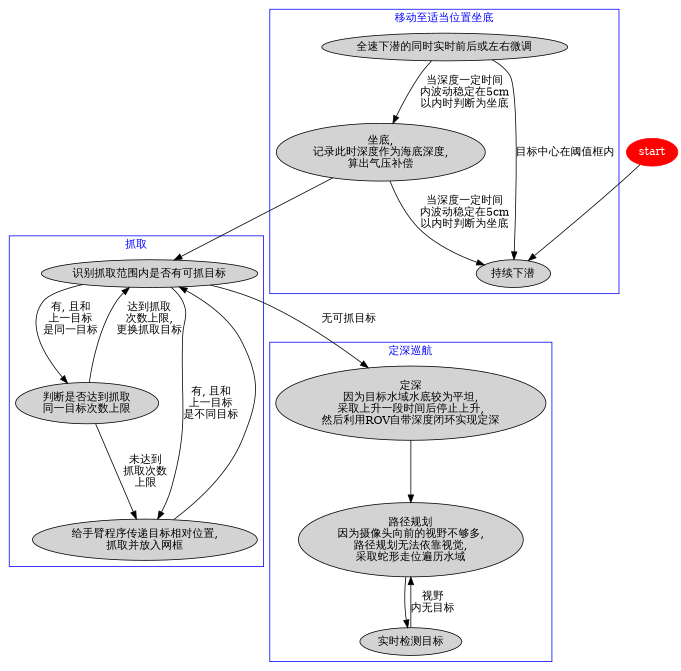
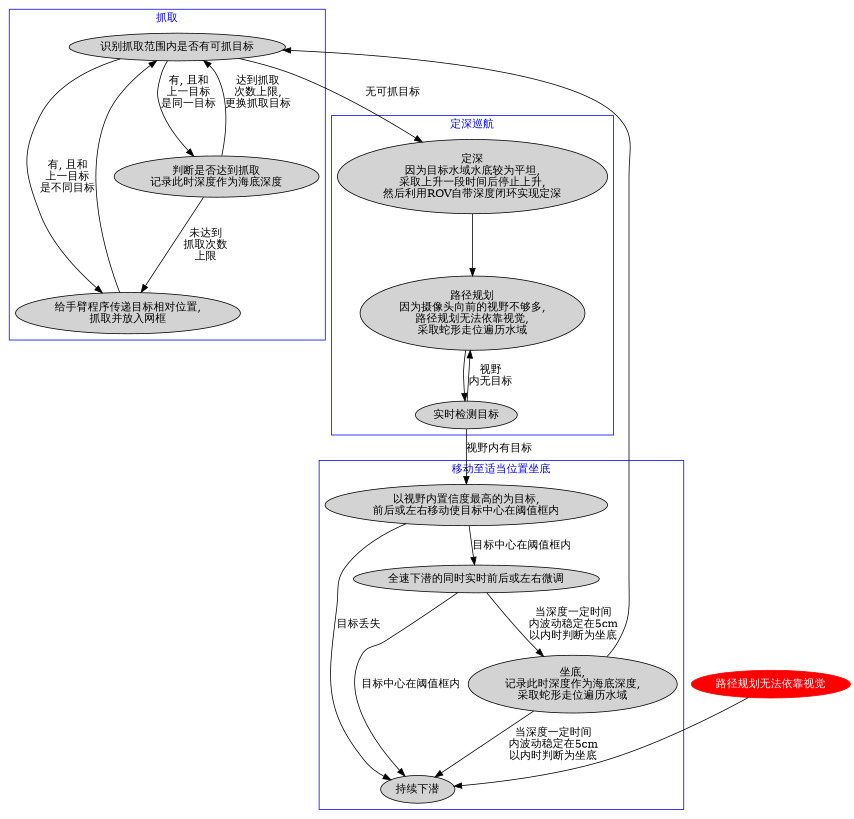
node "坐底, 记录此时深度作为海底深度, 算出气压补偿": label "坐底, 记录此时深度作为海底深度, 算出气压补偿" -> "坐底, 记录此时深度作为海底深度, 采取蛇形走位遍历水域"
node "start": label "start" -> "路径规划无法依靠视觉"
node "判断是否达到抓取 同一目标次数上限": label "判断是否达到抓取 同一目标次数上限" -> "判断是否达到抓取 记录此时深度作为海底深度"
node "以视野内置信度最高的为目标, 前后或左右移动使目标中心在阈值框内": added
